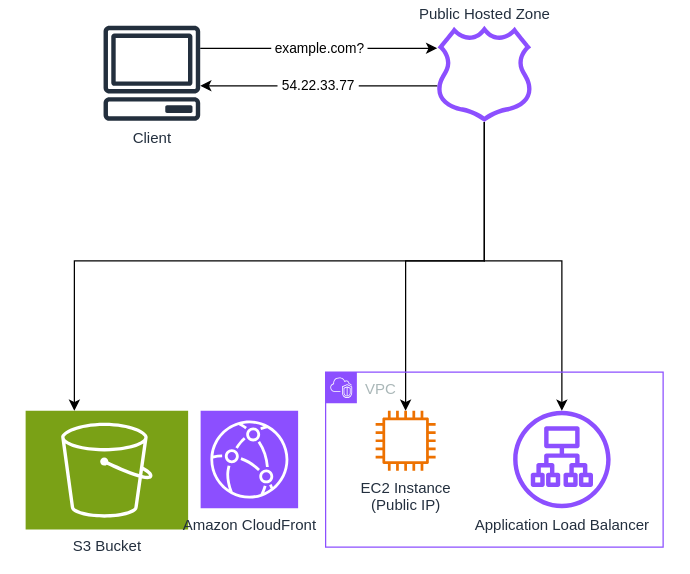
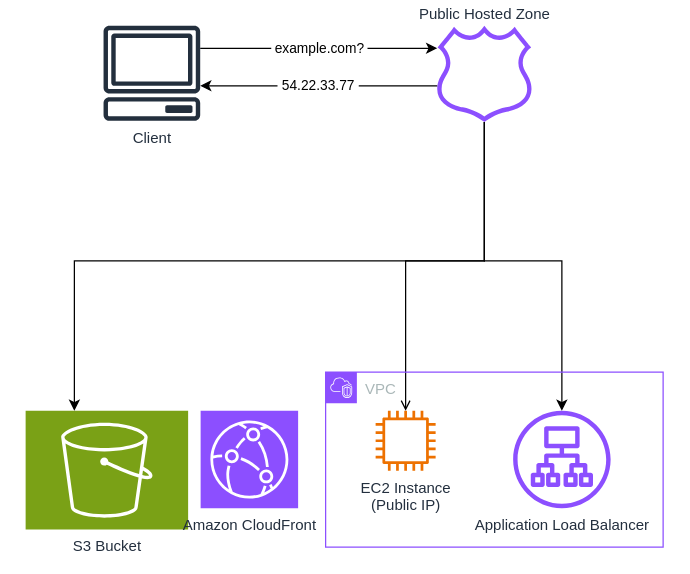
edge "Public Hosted Zone" -> "EC2 Instance (Public IP)": arrowhead classic -> open
